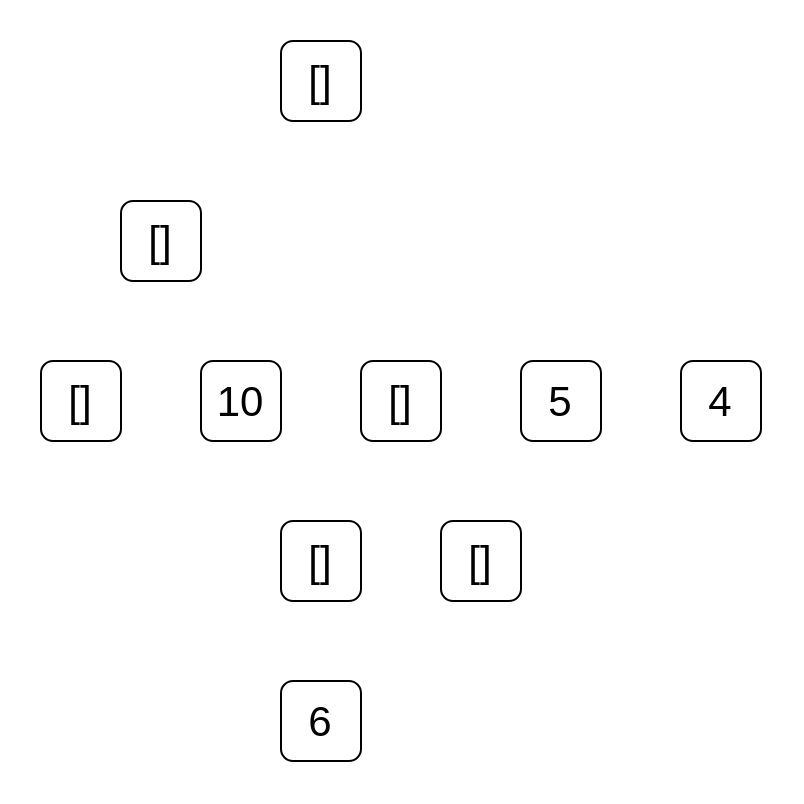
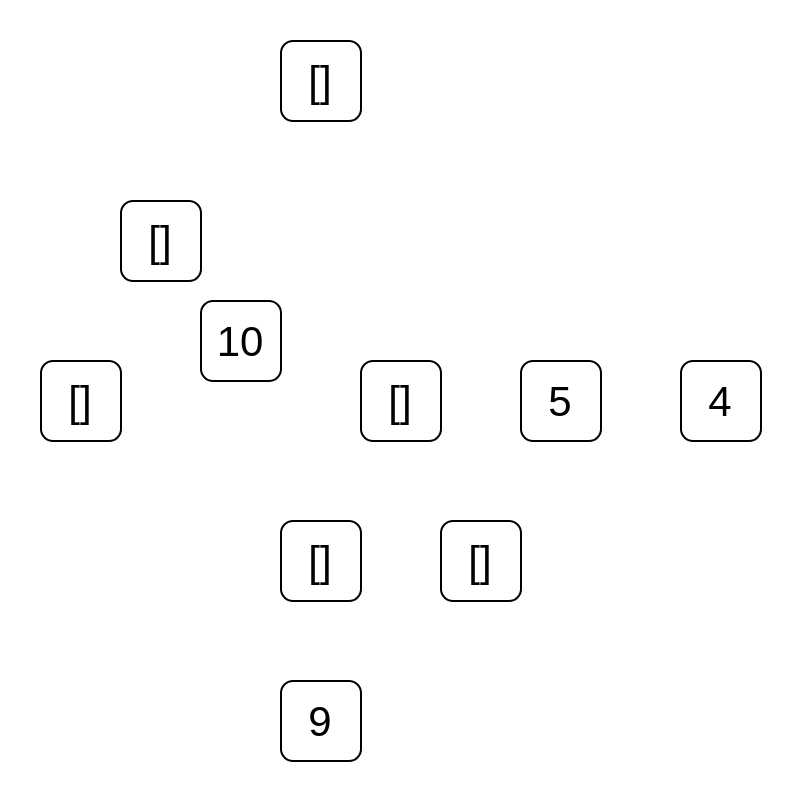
node "10": moved (241, 401) -> (241, 341)
node "6": label "6" -> "9"
